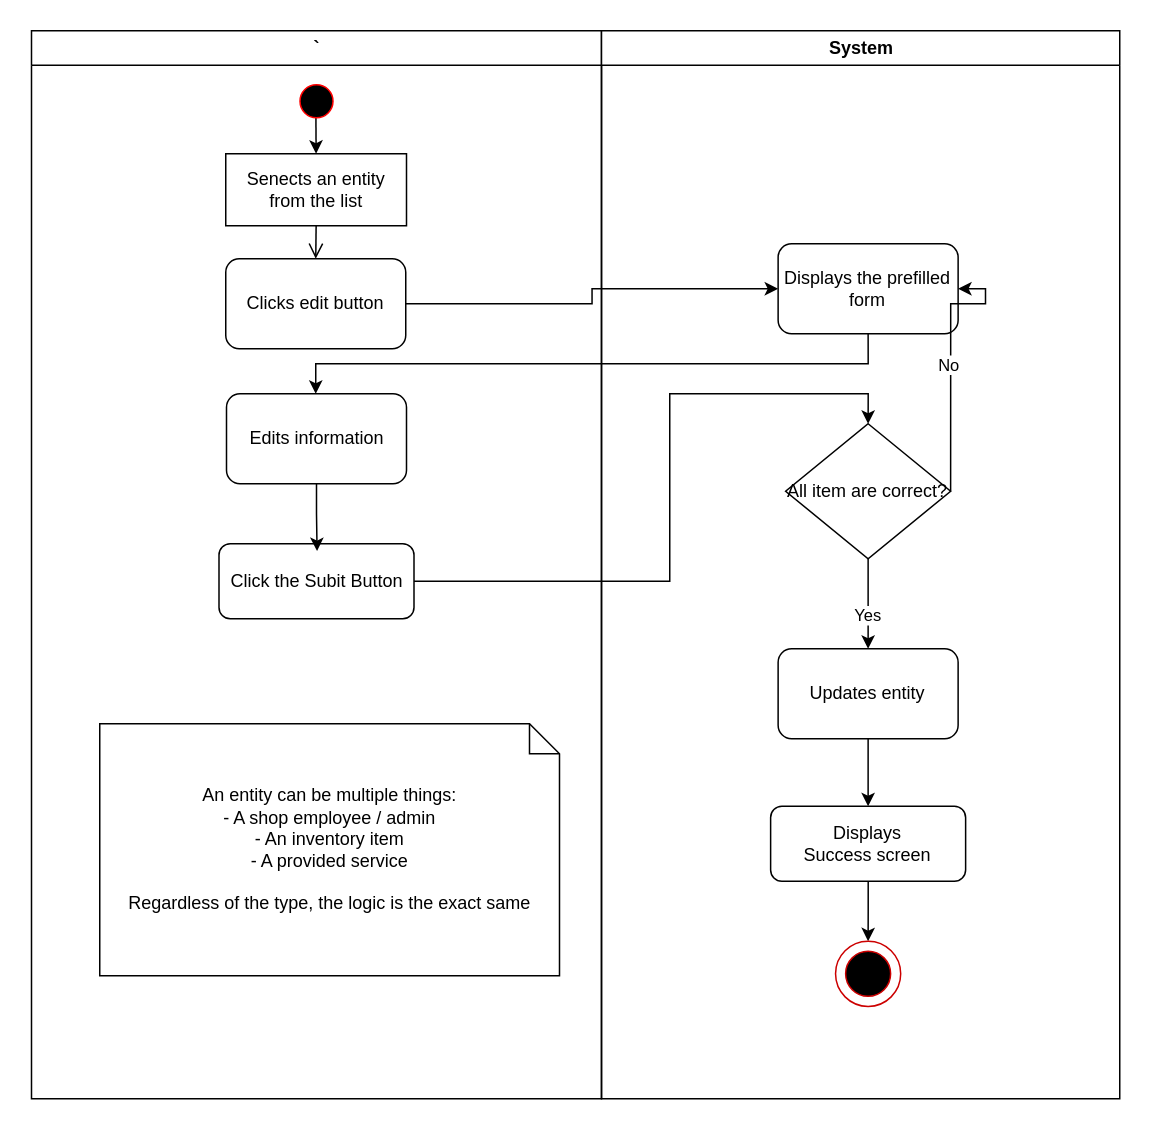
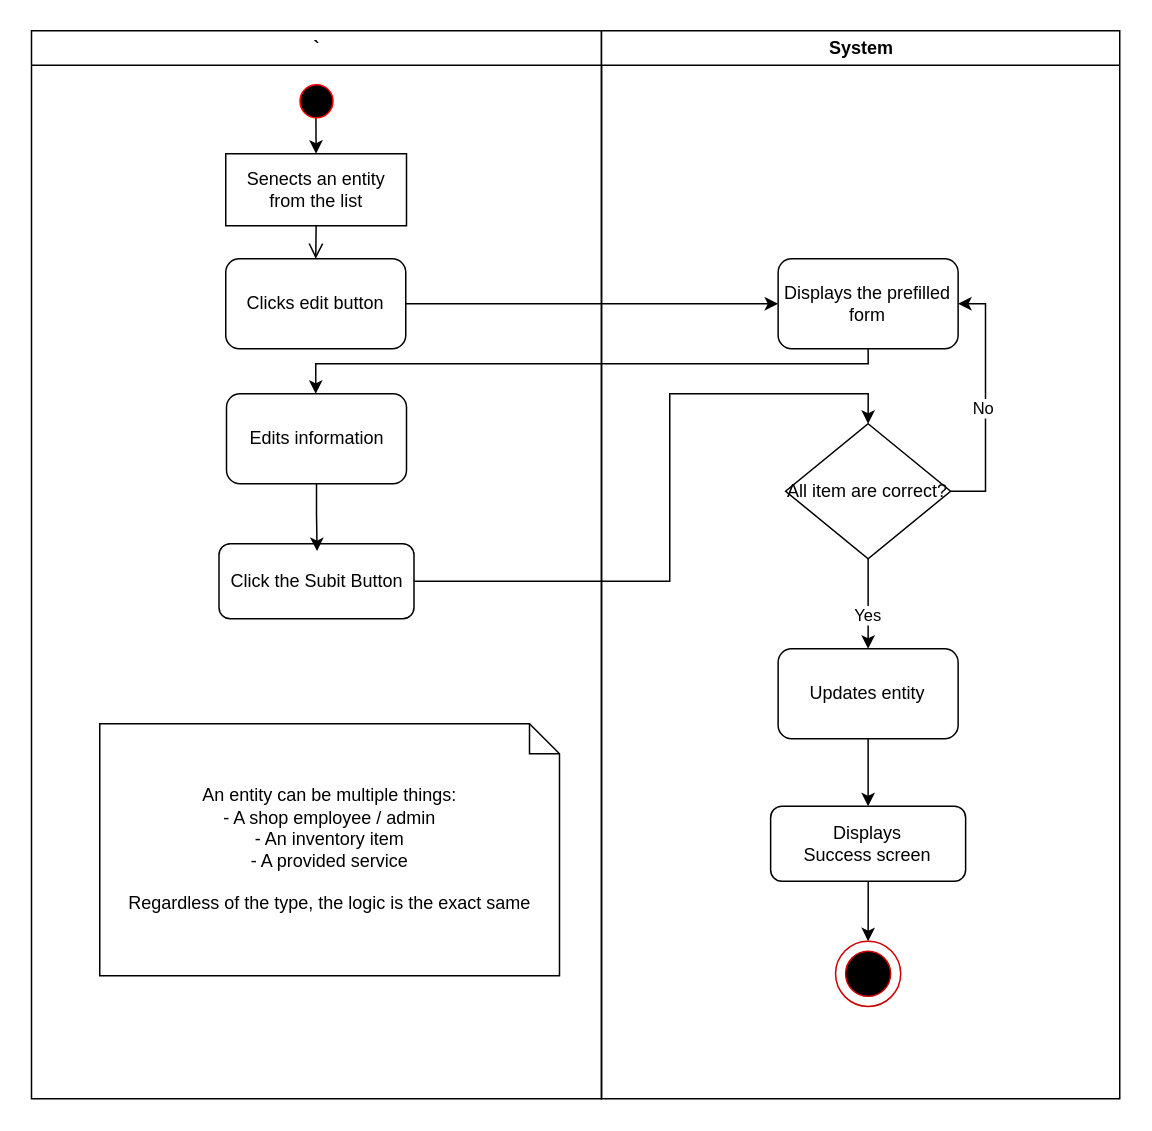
node "Displays the prefilled form": moved (868, 289) -> (868, 304)
